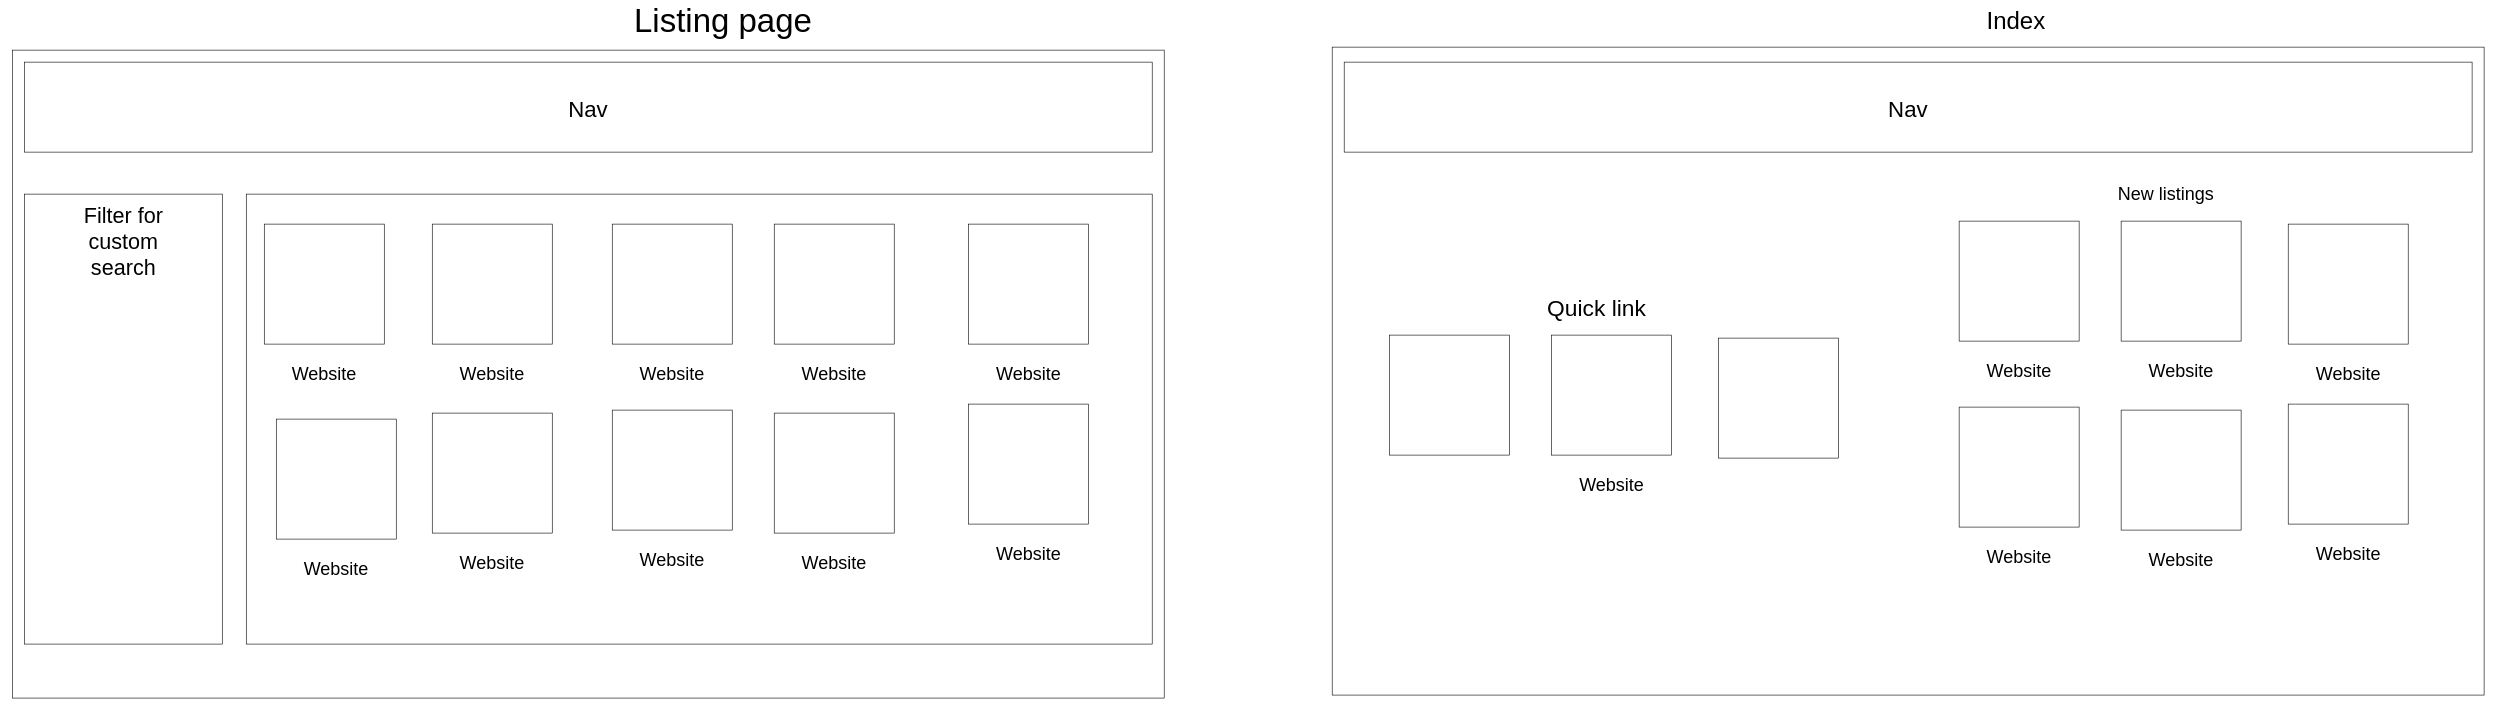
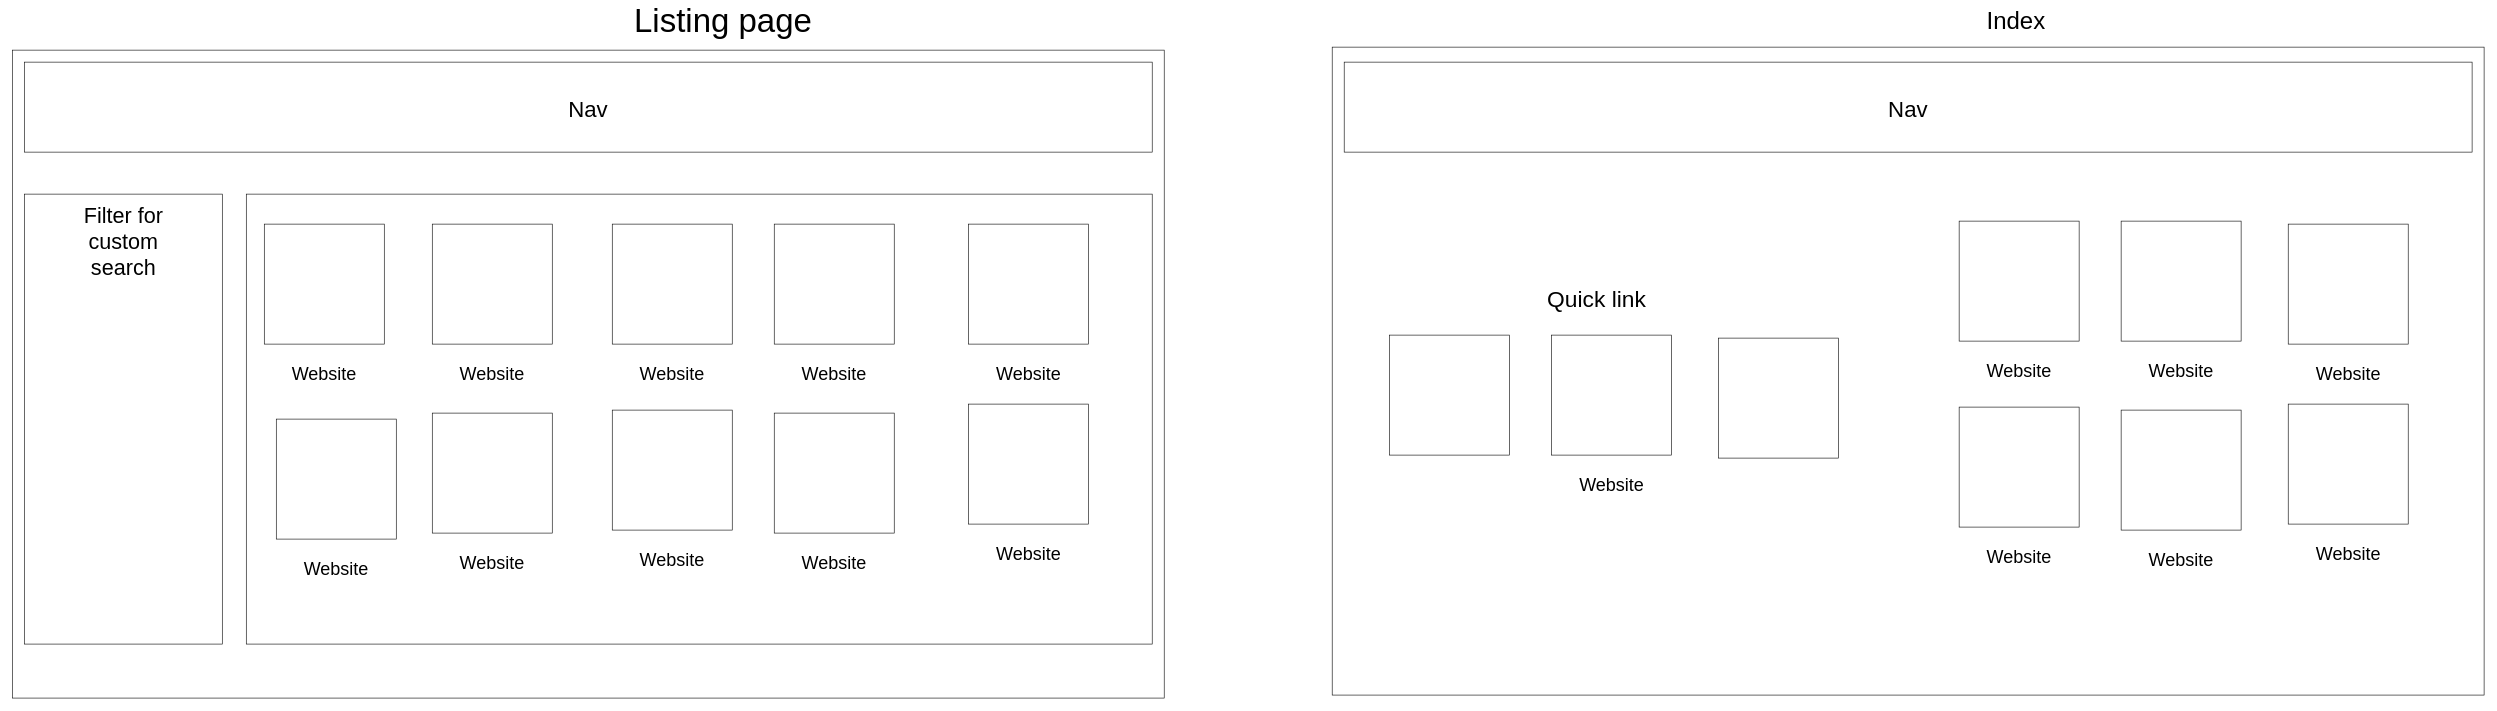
node "New listings": removed
node "Quick link": moved (1597, 308) -> (1597, 299)
